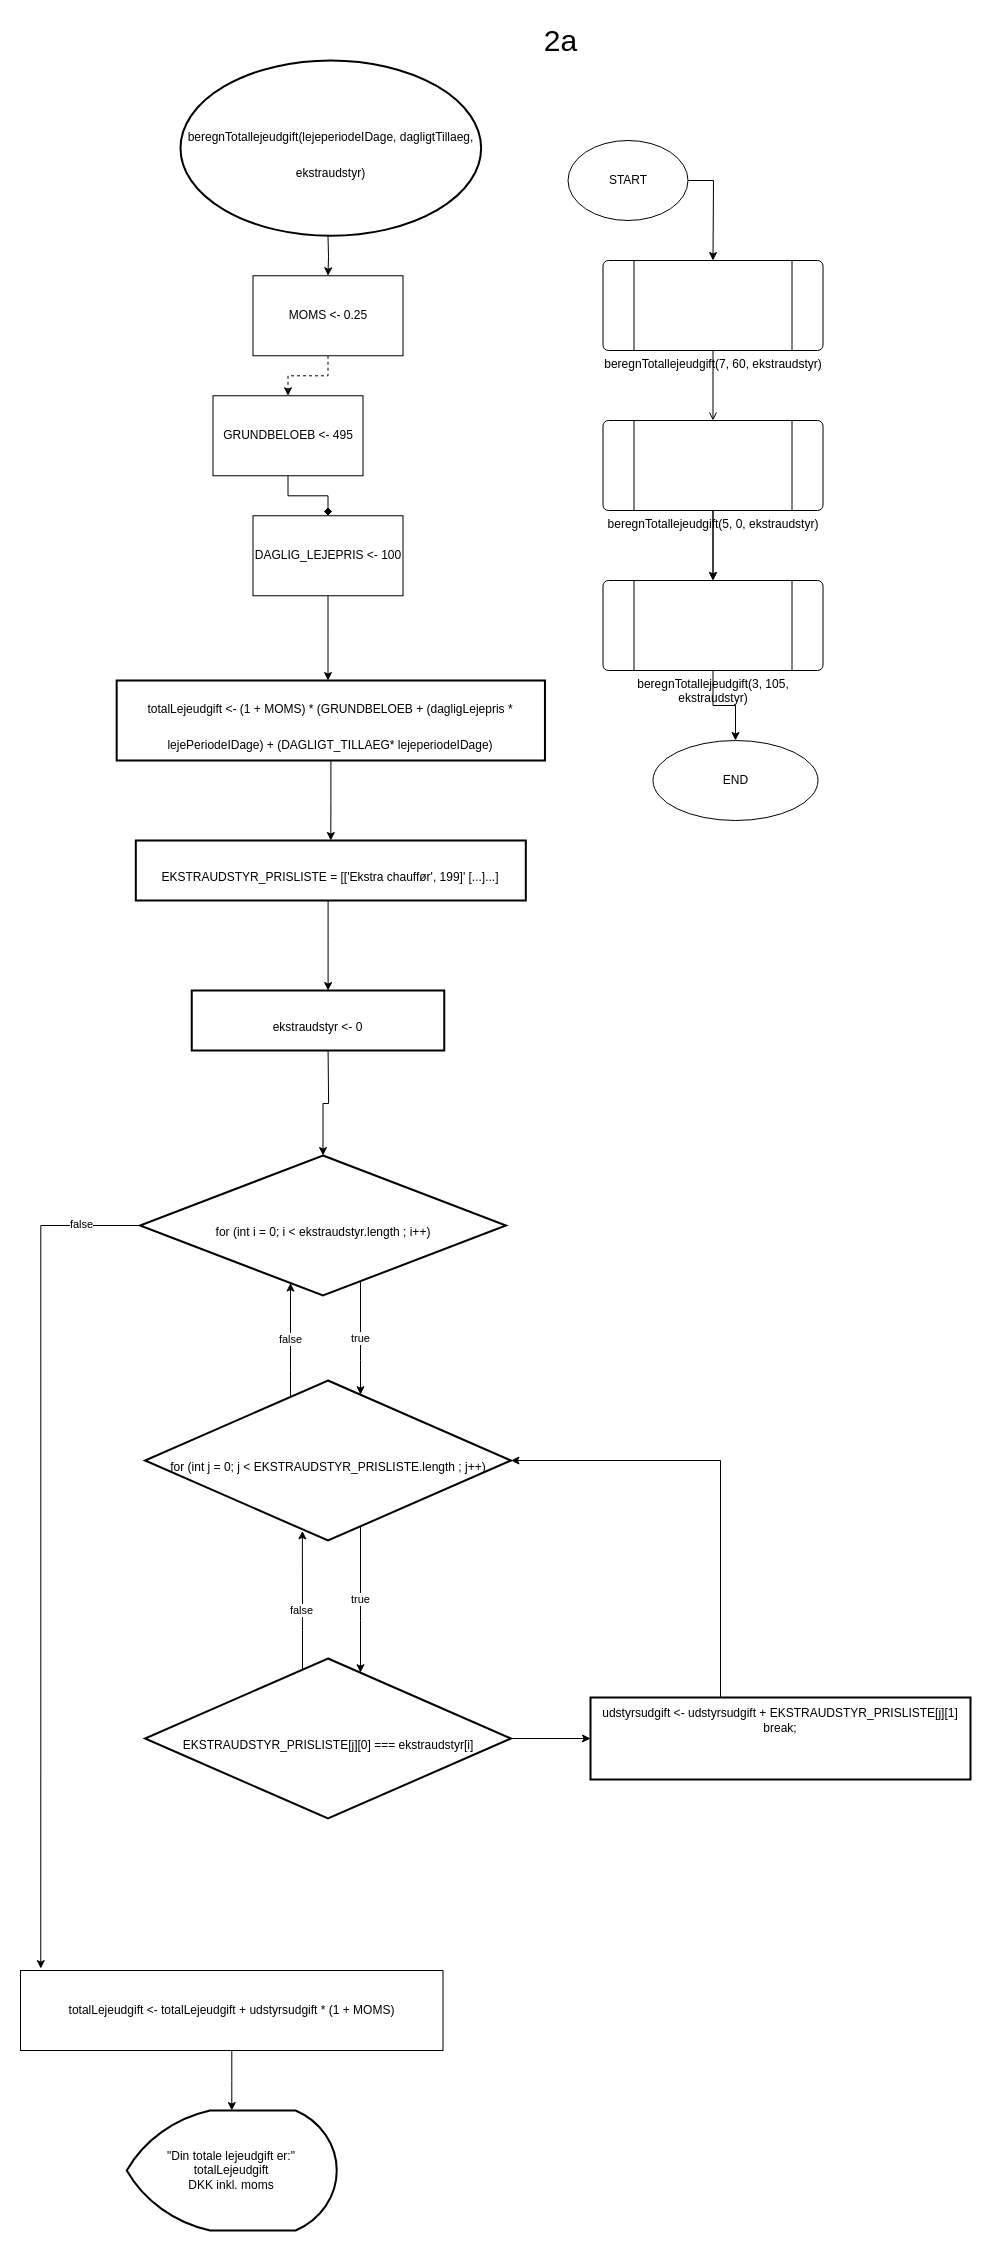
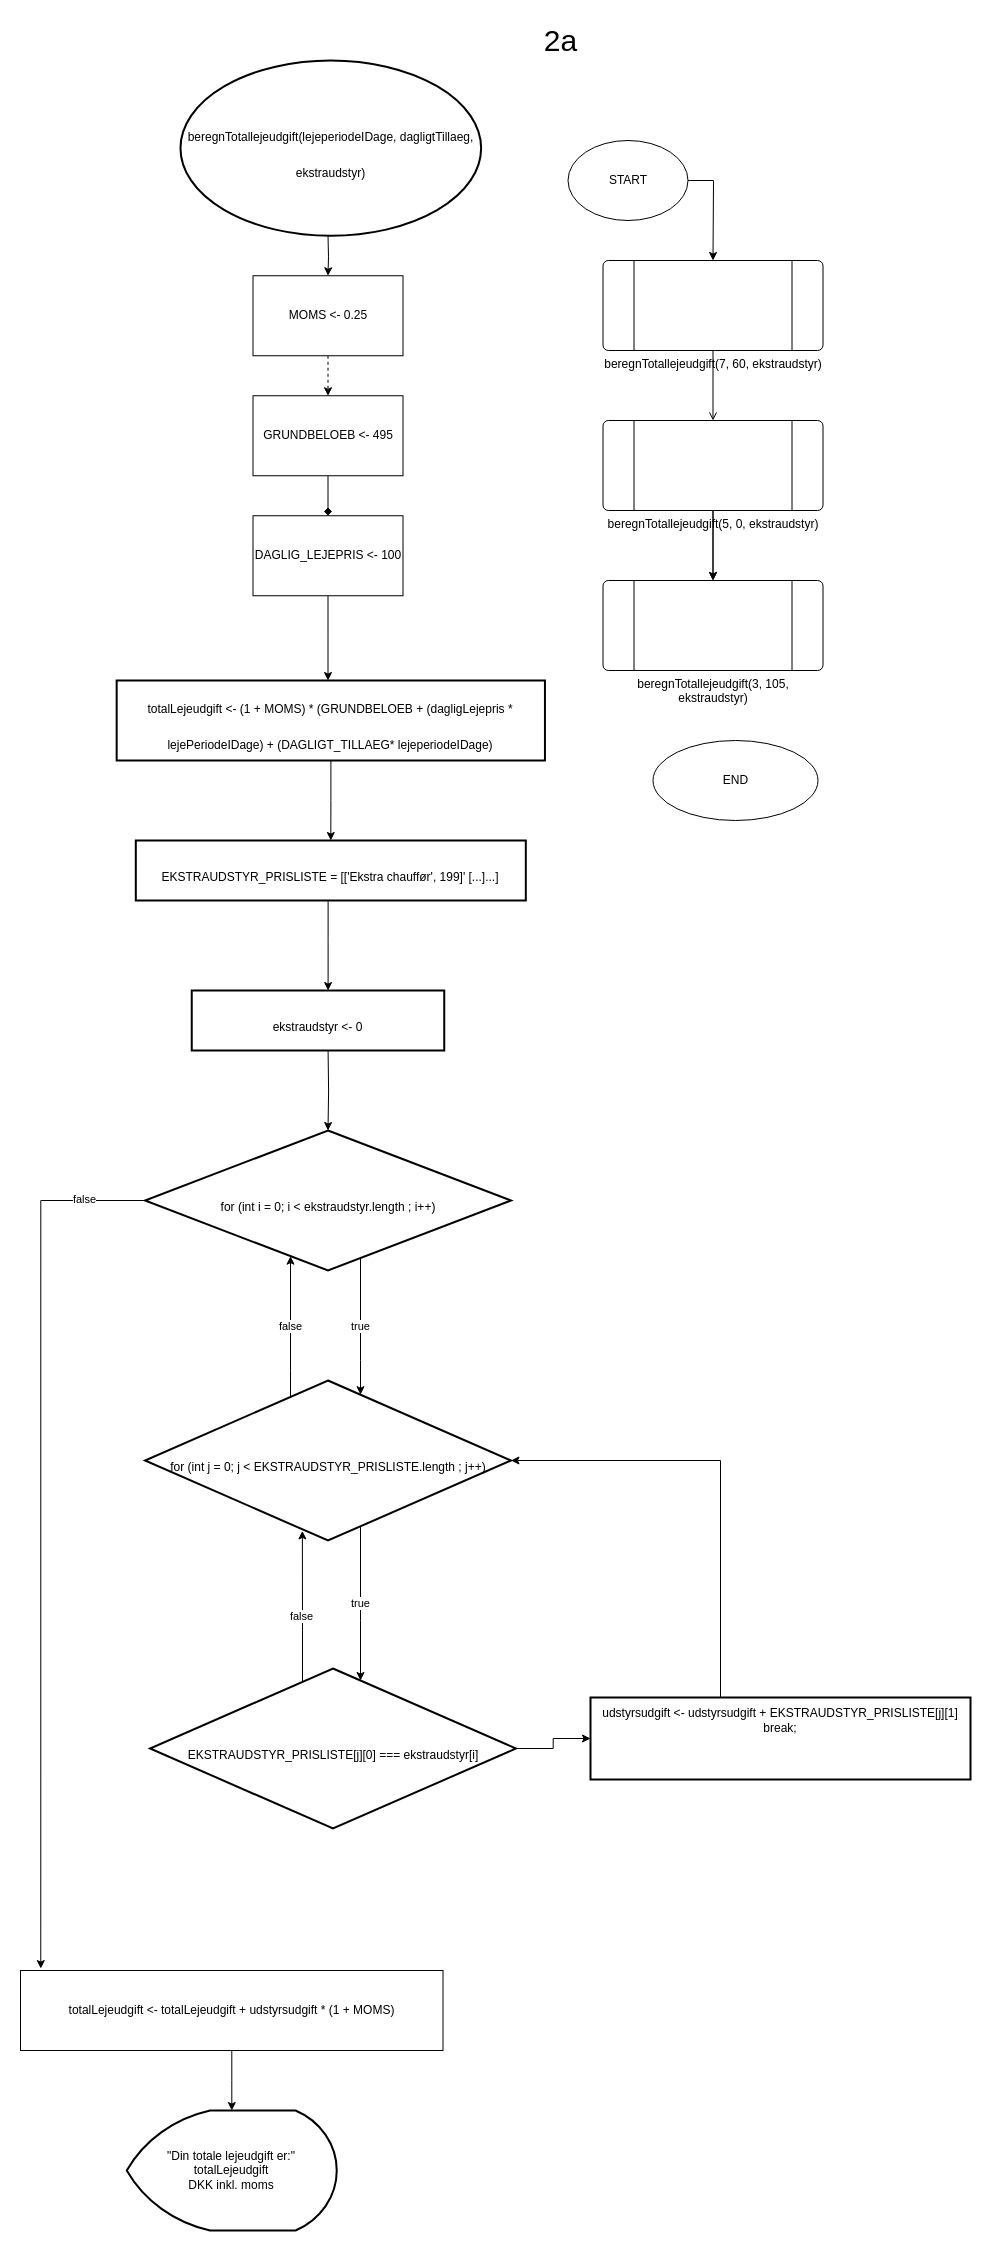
node "GRUNDBELOEB <- 495": moved (288, 436) -> (328, 436)
edge "beregnTotallejeudgift(3, 105, ekstraudstyr)" -> "END": removed
node "for (int i = 0; i < ekstraudstyr.length ; i++)": moved (323, 1226) -> (328, 1201)
node "EKSTRAUDSTYR_PRISLISTE[j][0] === ekstraudstyr[i]": moved (328, 1739) -> (333, 1749)
